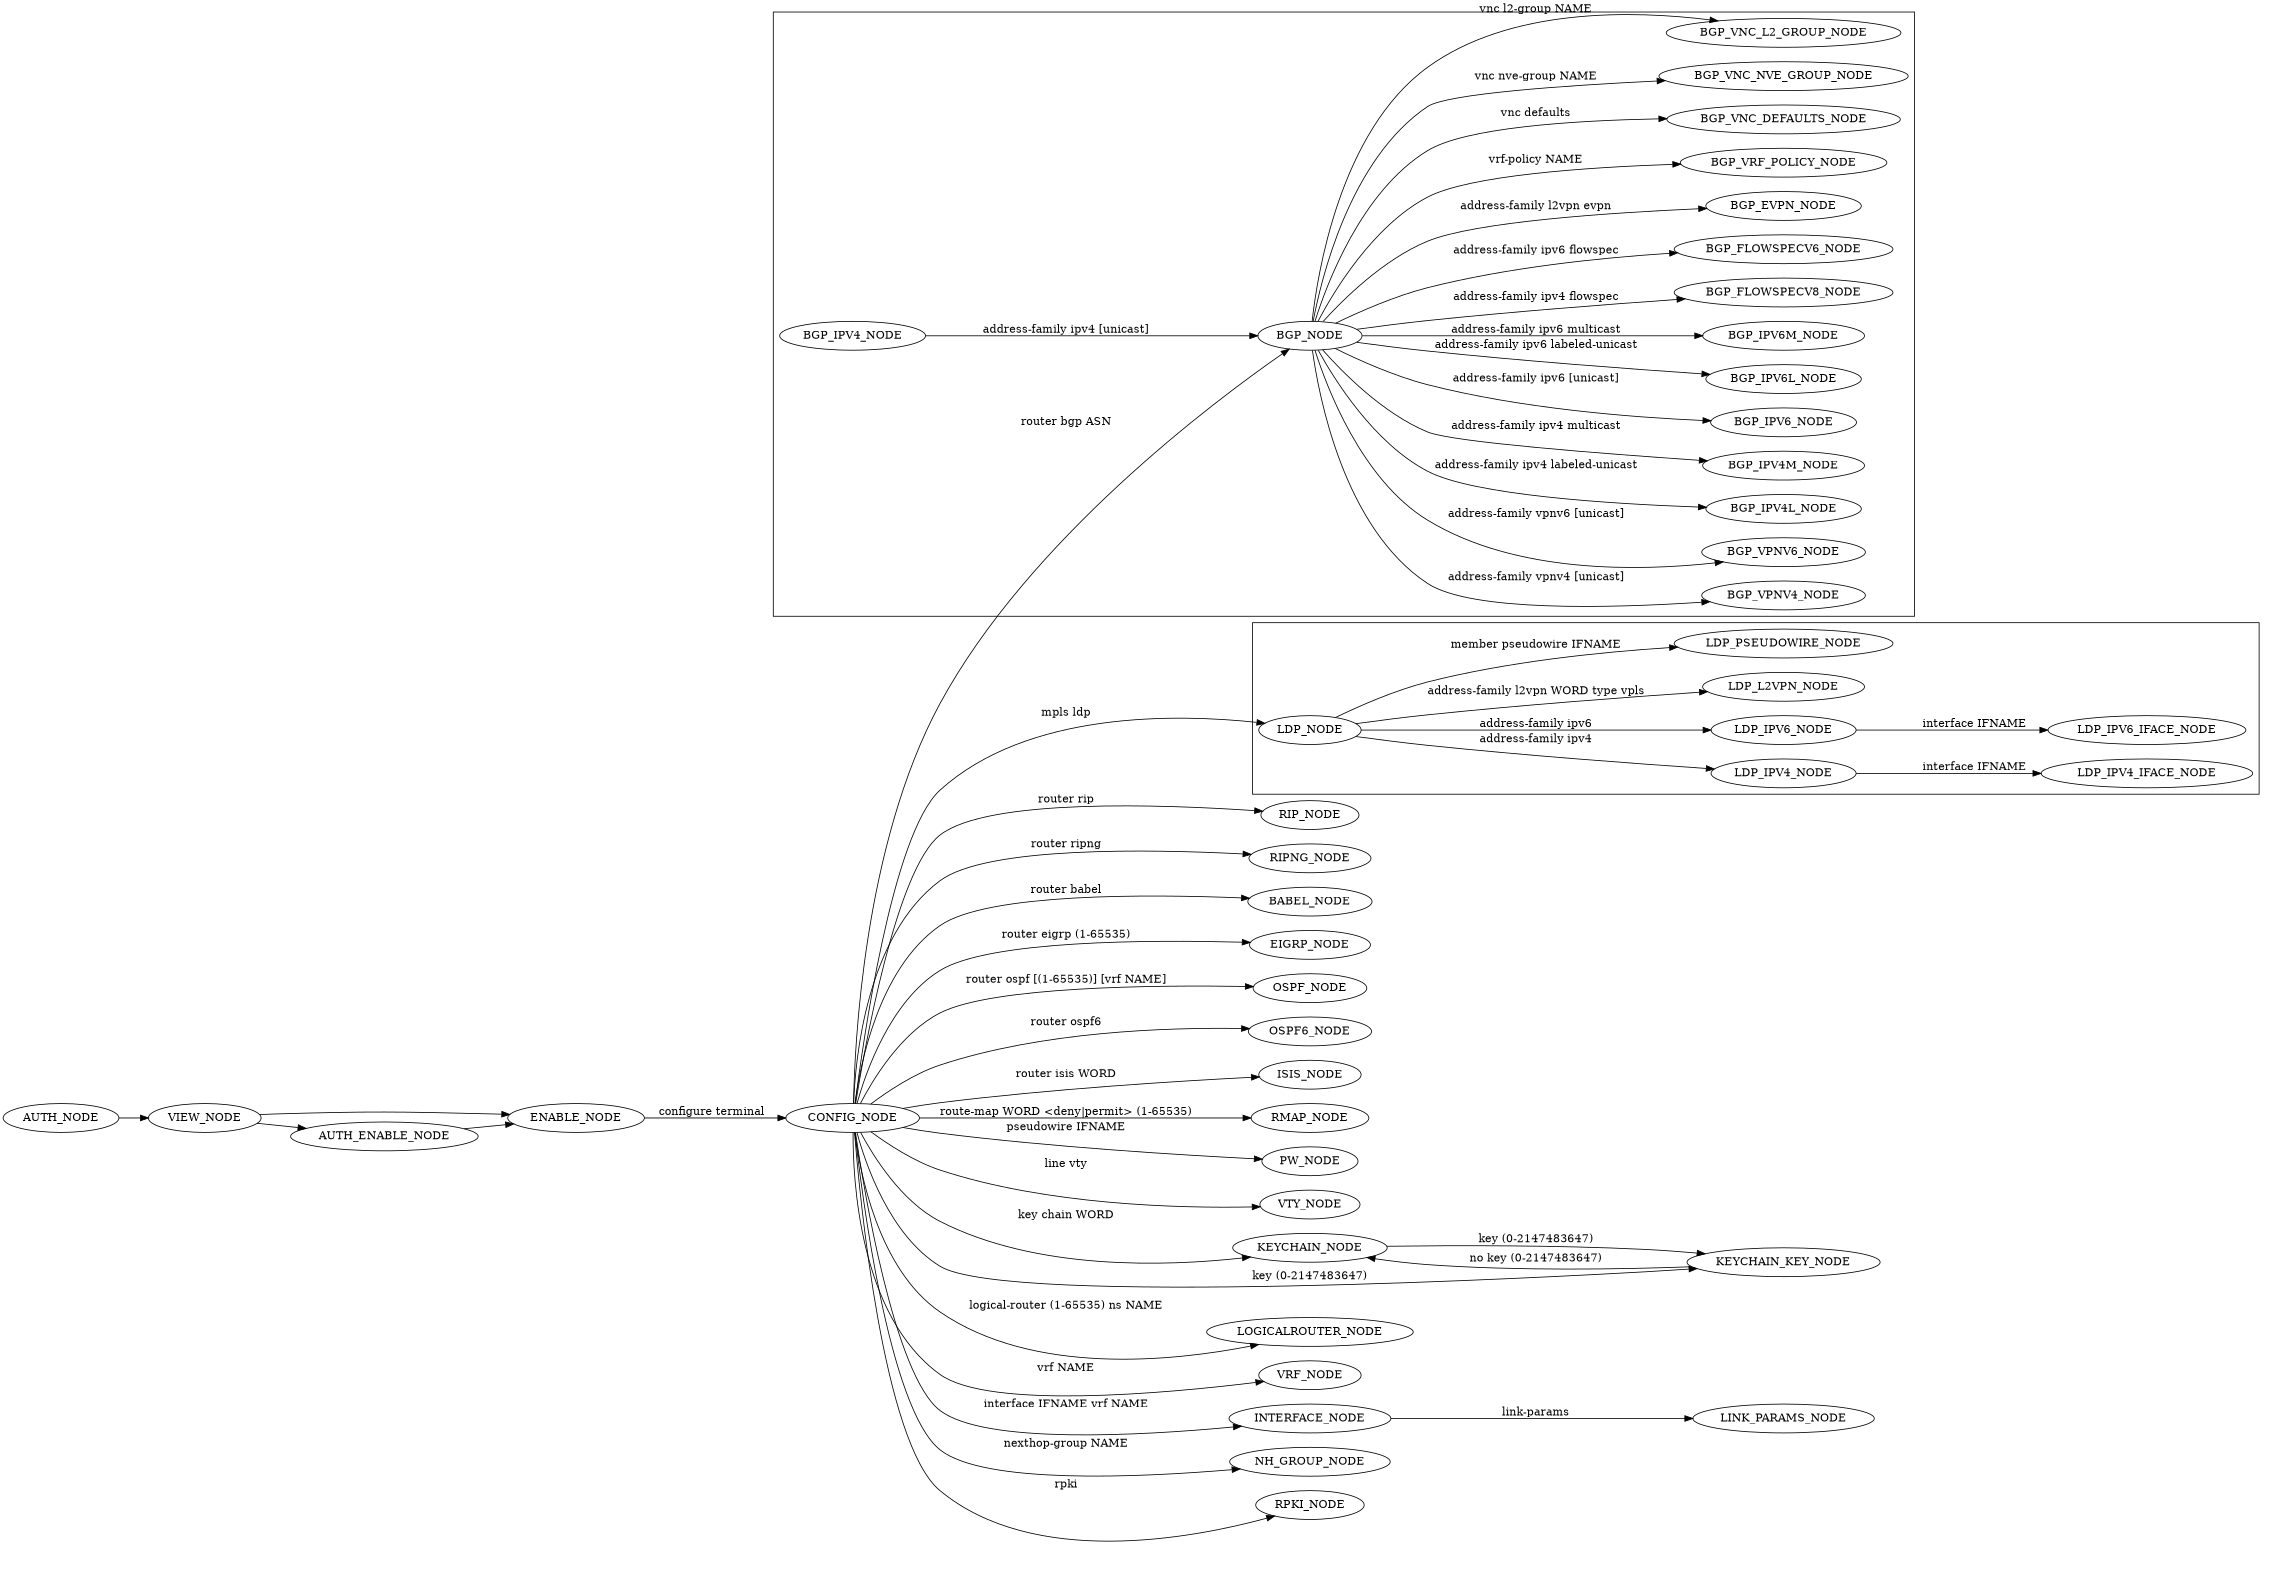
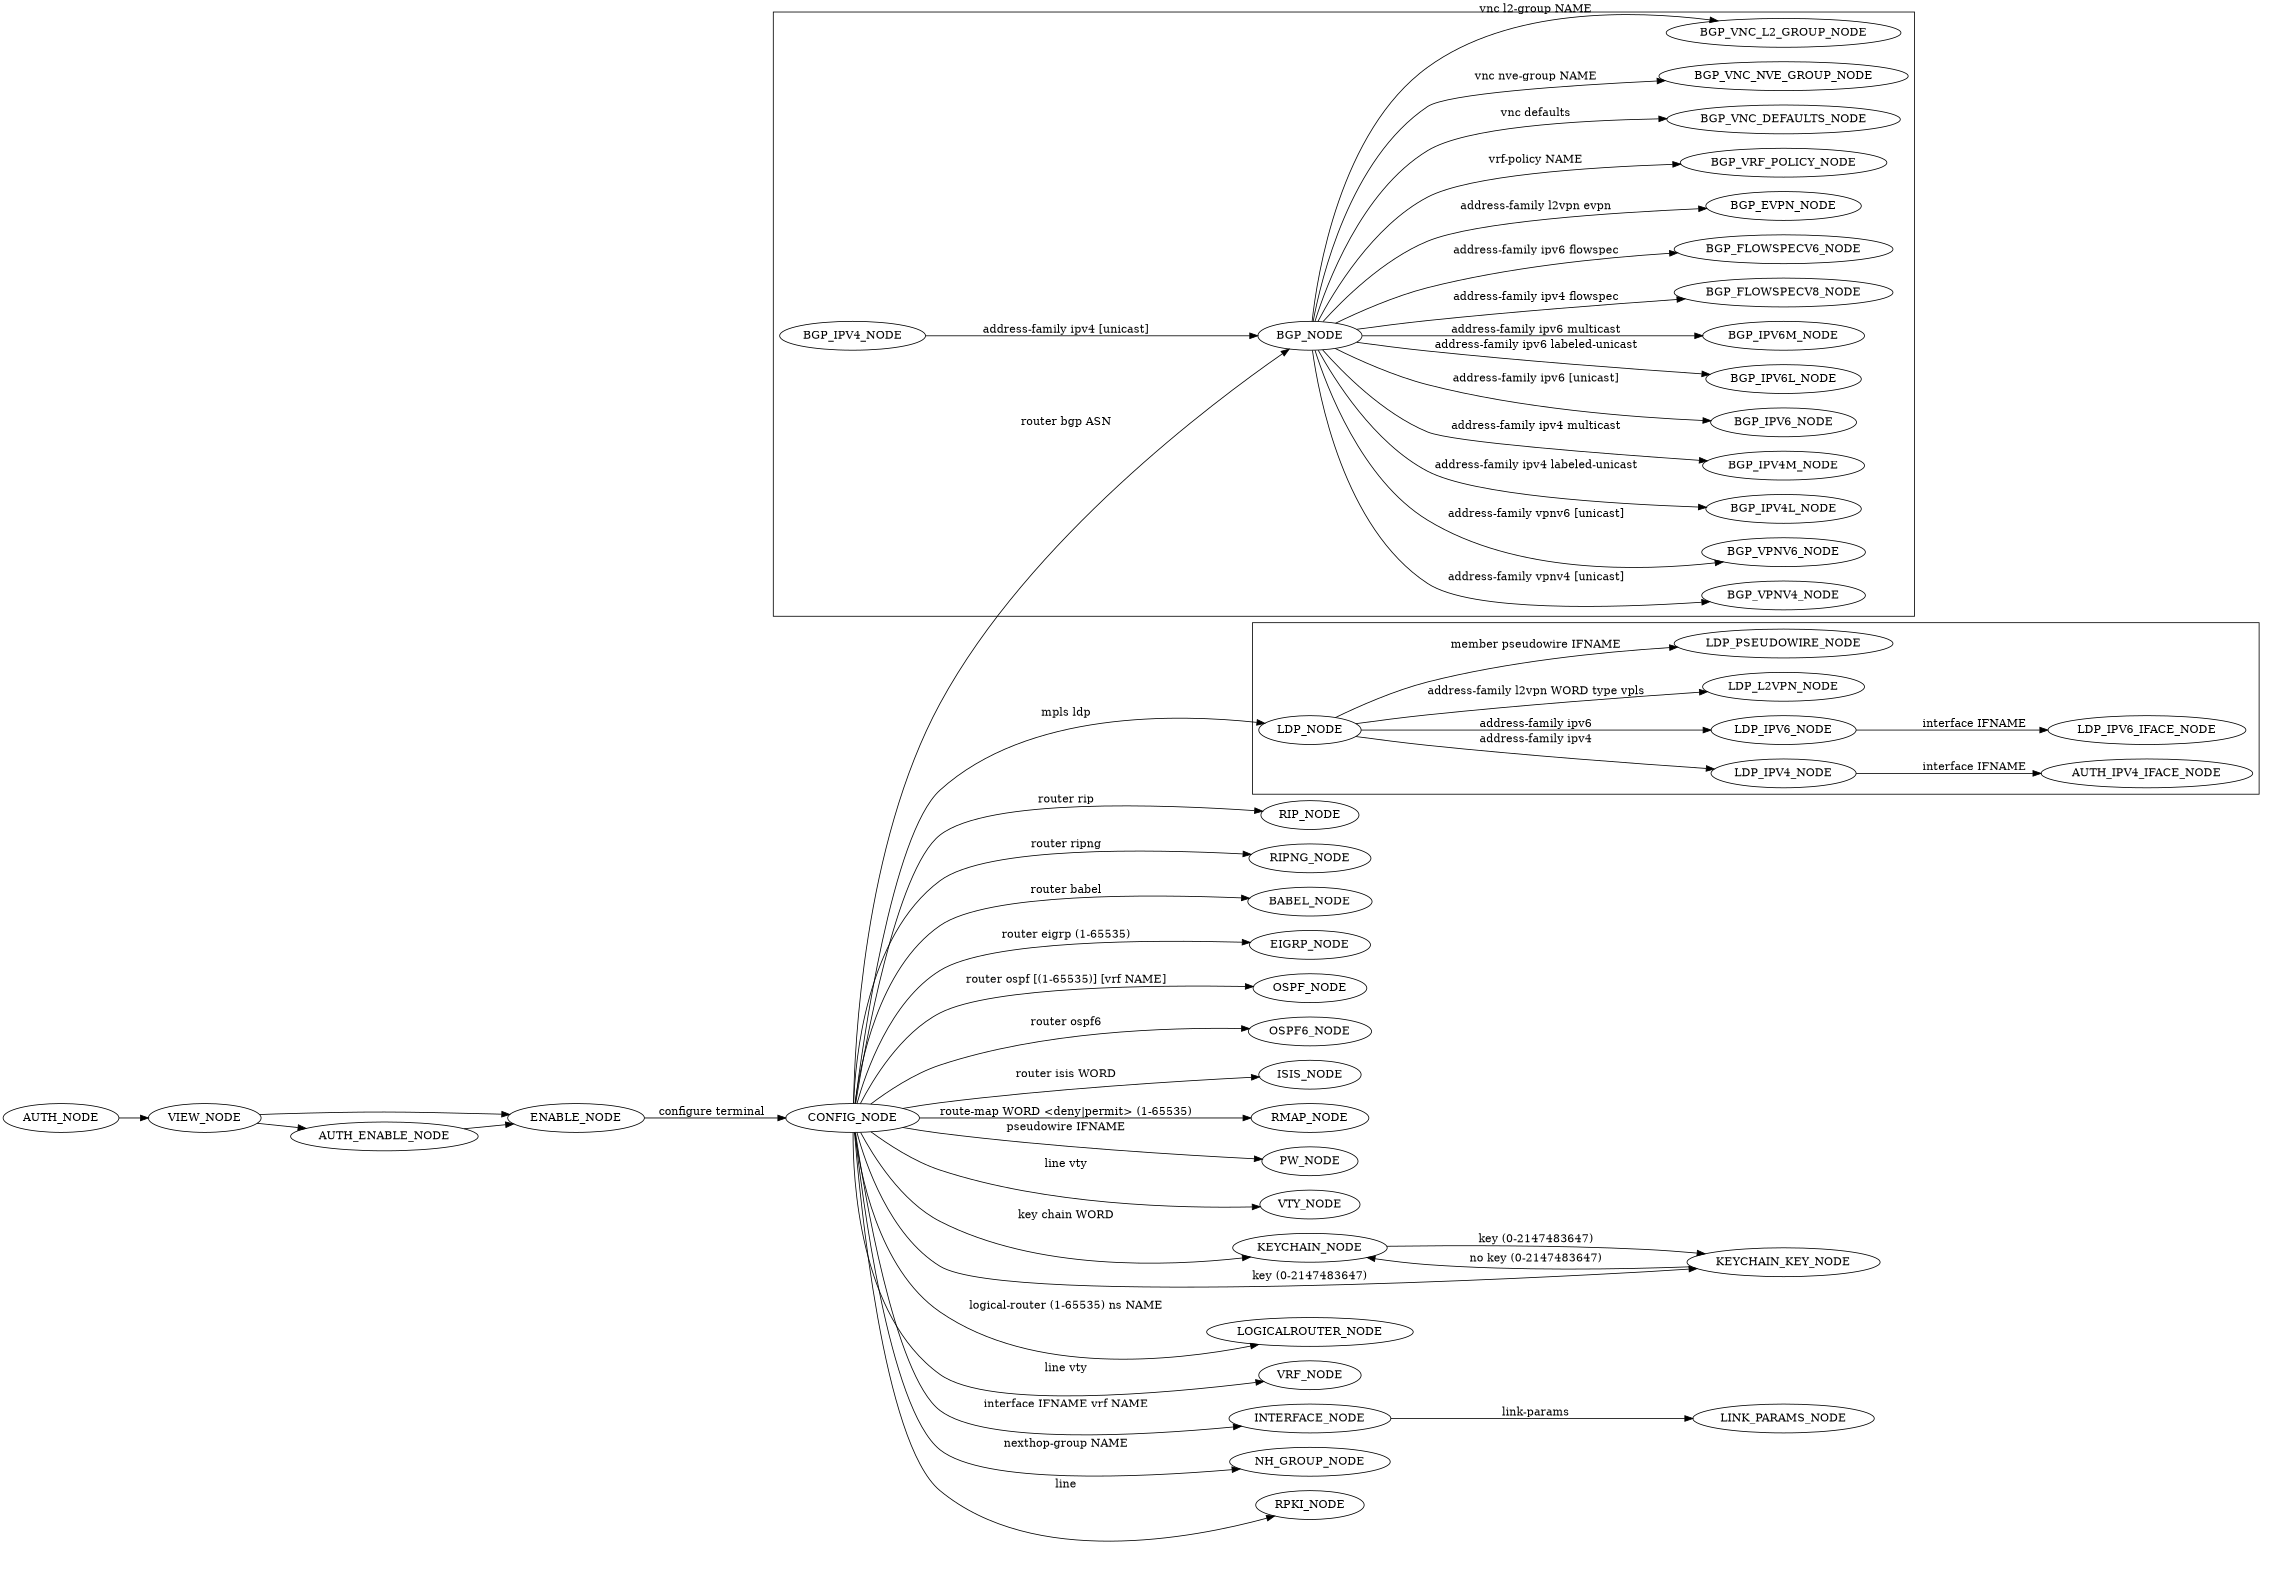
node "LDP_IPV4_IFACE_NODE": label "LDP_IPV4_IFACE_NODE" -> "AUTH_IPV4_IFACE_NODE"
edge "CONFIG_NODE" -> "VRF_NODE": label "vrf NAME" -> "line vty"
edge "CONFIG_NODE" -> "RPKI_NODE": label "rpki" -> "line"
